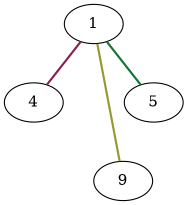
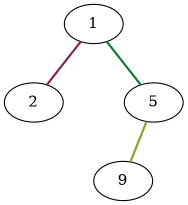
node "4": label "4" -> "2"
edge "1" -- "9": now "5" -- "9"
